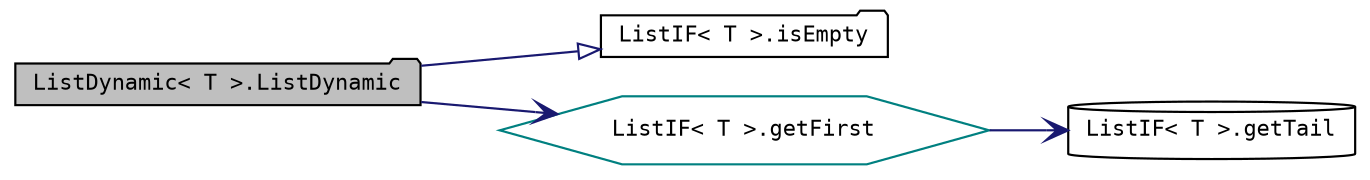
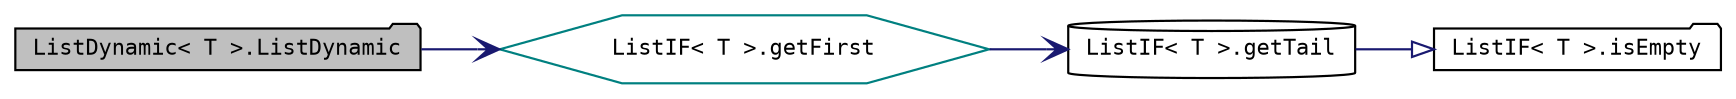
edge "ListDynamic< T >.ListDynamic" -> "ListIF< T >.isEmpty": now "ListIF< T >.getTail" -> "ListIF< T >.isEmpty"
